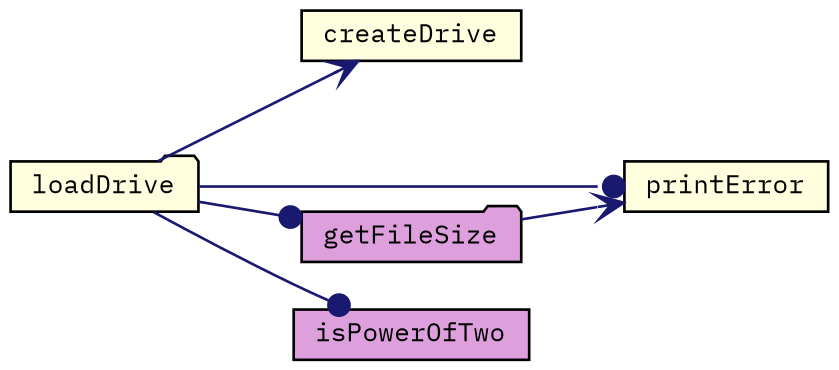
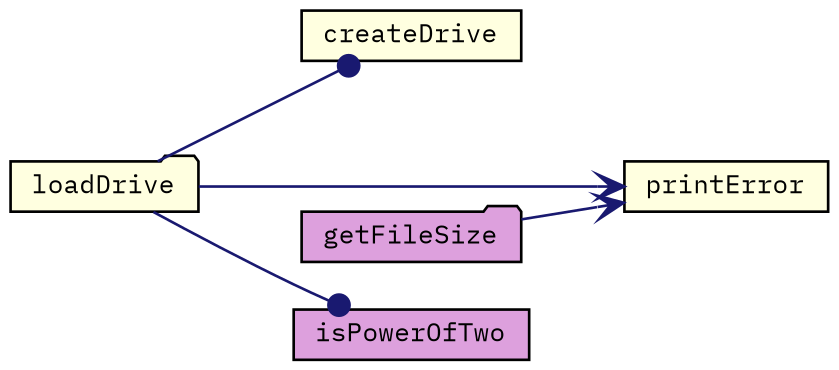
edge "loadDrive" -> "createDrive": arrowhead vee -> dot
edge "loadDrive" -> "printError": arrowhead dot -> vee
edge "loadDrive" -> "getFileSize": removed
